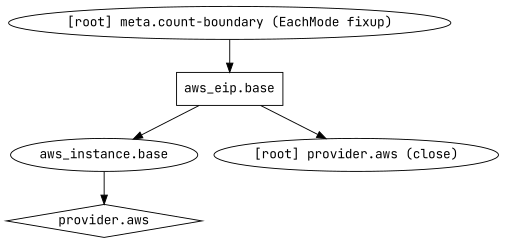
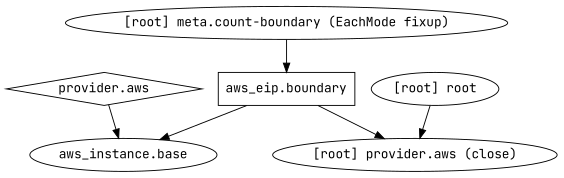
node "aws_eip.base": label "aws_eip.base" -> "aws_eip.boundary"
node "[root] root": added
edge "aws_instance.base" -> "provider.aws": reversed
